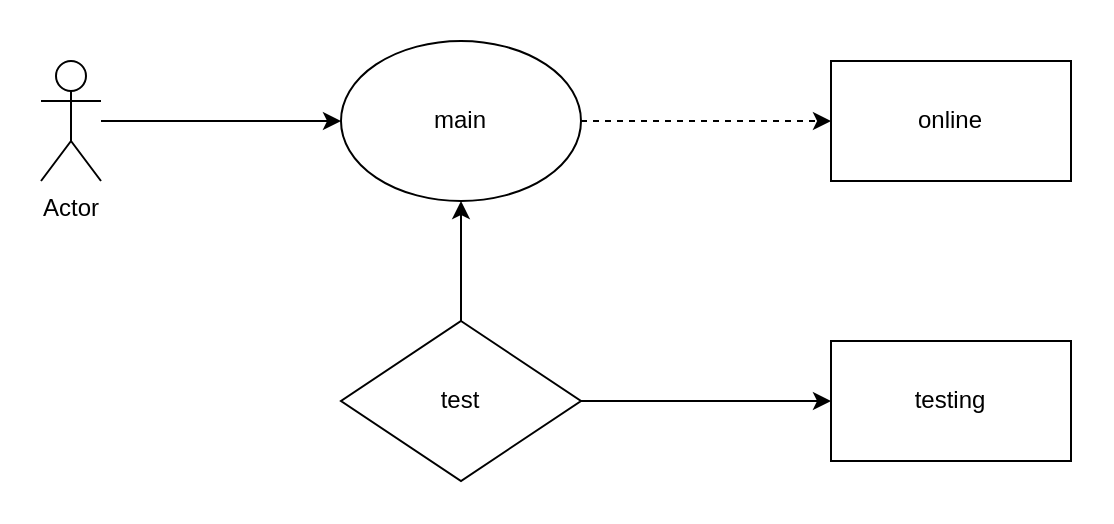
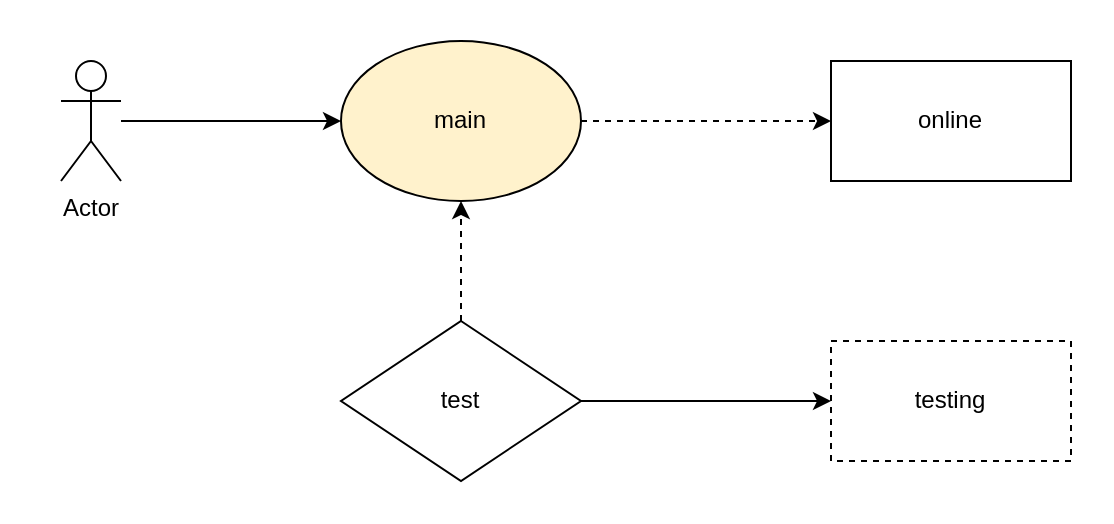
node "Actor": moved (71, 121) -> (91, 121)
node "main": fillcolor #ffffff -> #fff2cc
edge "test" -> "main": style solid -> dashed
node "testing": style solid -> dashed
